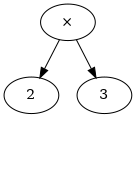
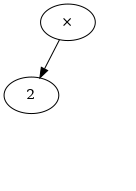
node "3": removed
